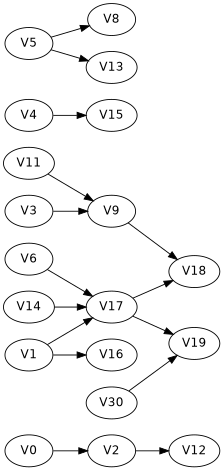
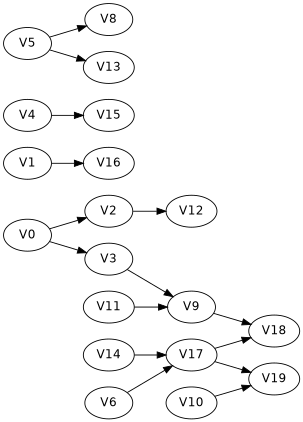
edge "V0" -> "V3": added
edge "V1" -> "V17": removed
node "V30": label "V30" -> "V10"
